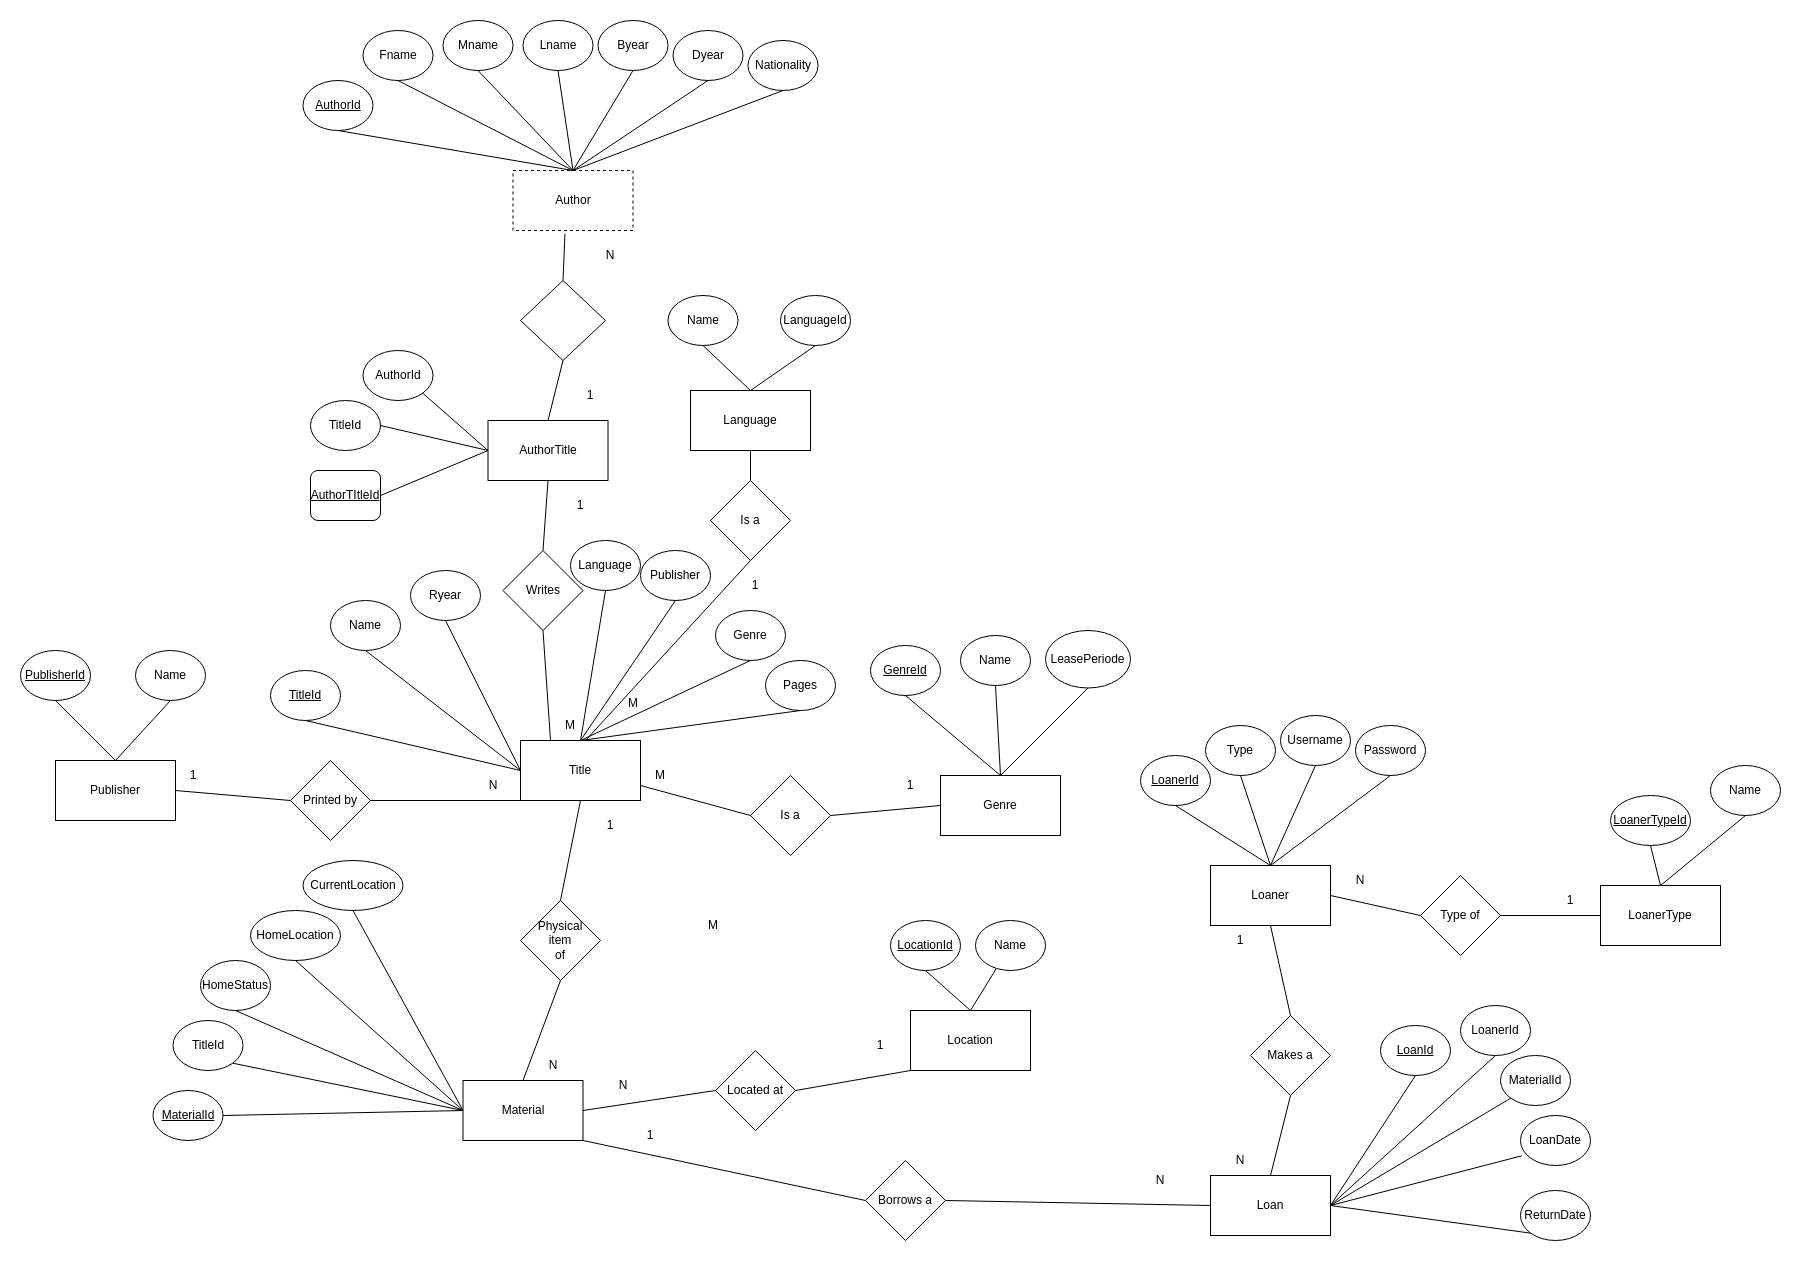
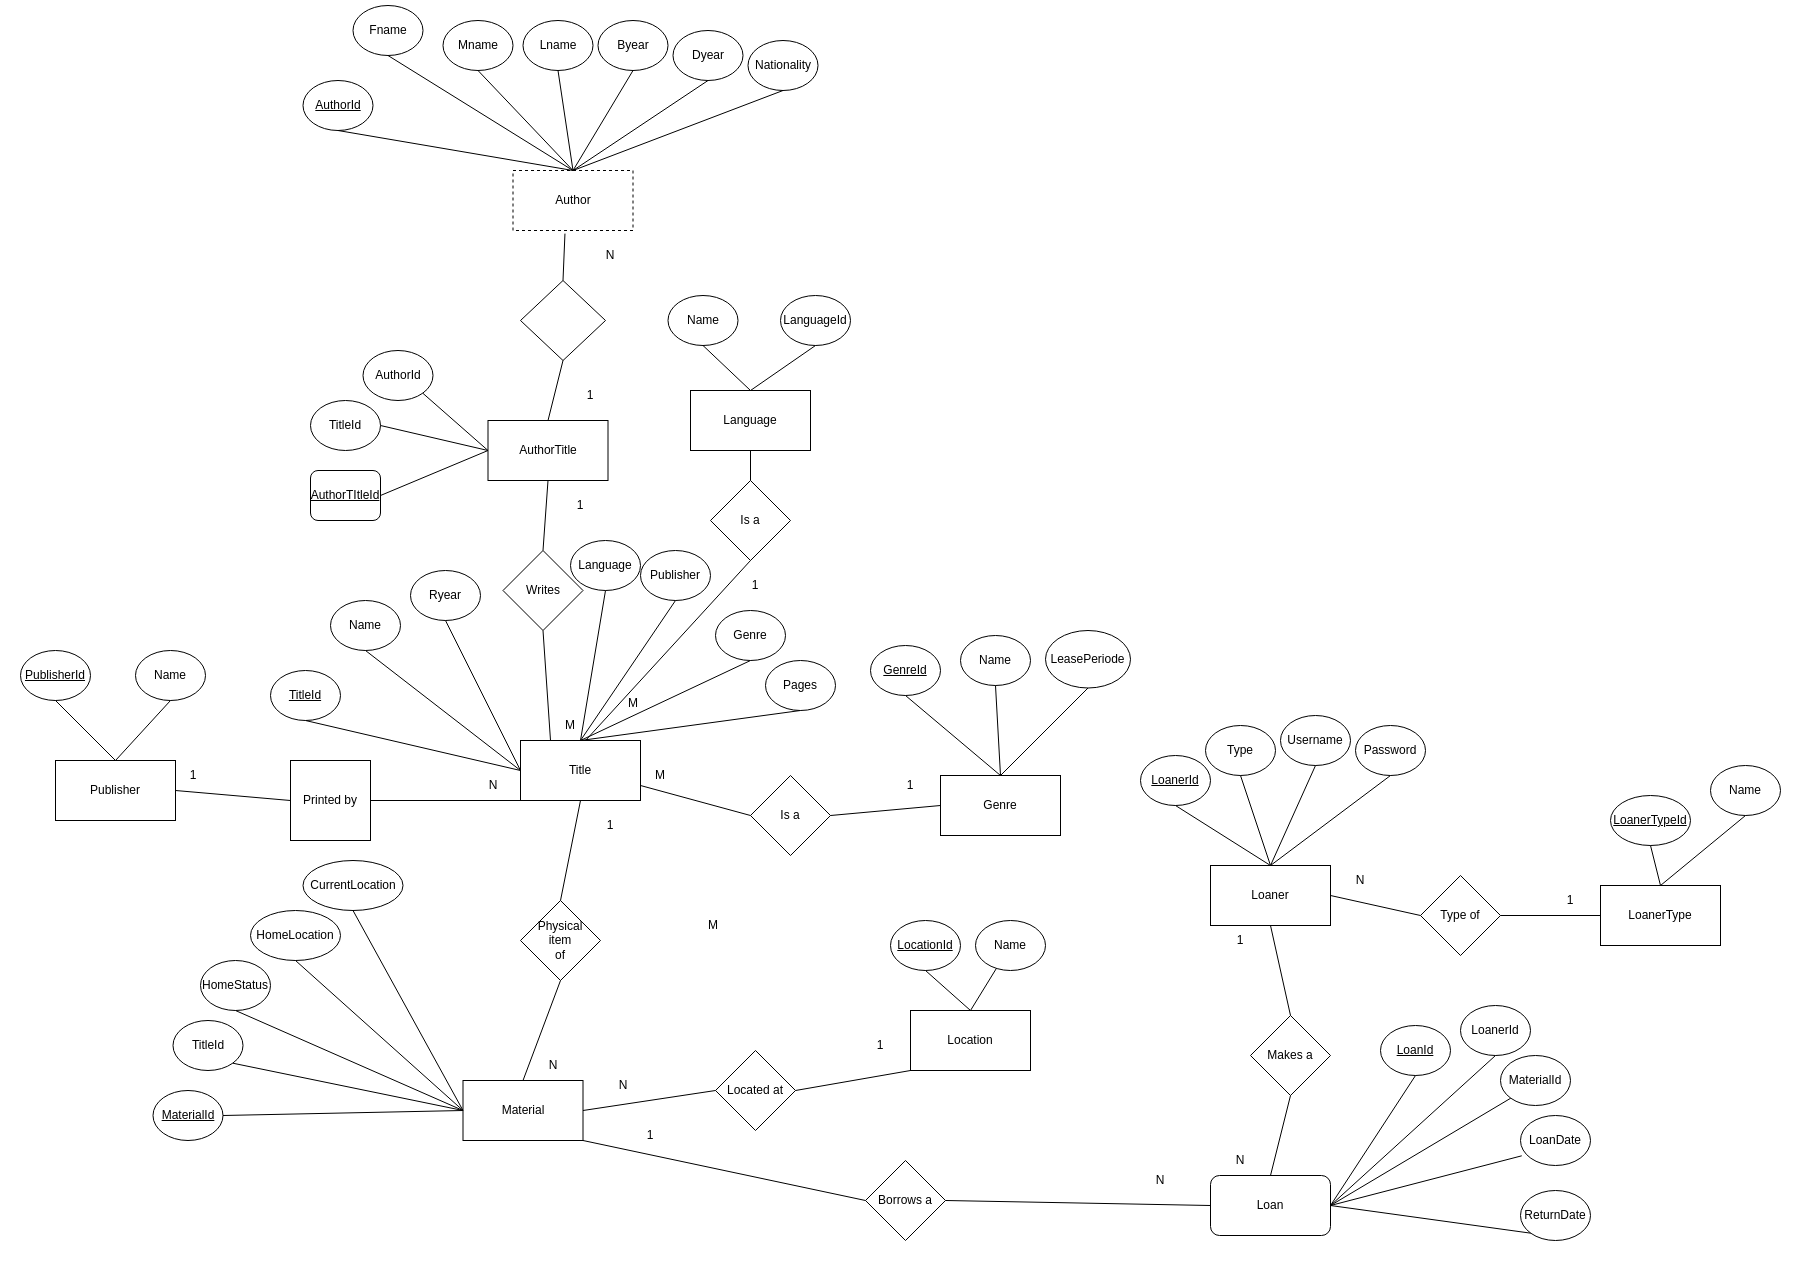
node "Fname": moved (398, 56) -> (388, 31)
node "Printed by": shape diamond -> rectangle
node "Loan": shape rectangle -> rounded rectangle
